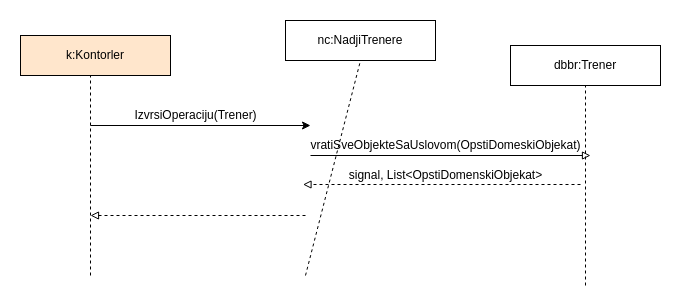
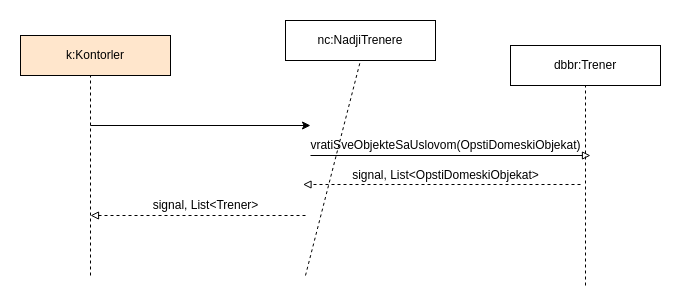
node "IzvrsiOperaciju(Trener)": removed
node "signal, List<OpstiDomenskiObjekat>": label "signal, List<OpstiDomenskiObjekat>" -> "signal, List<OpstiDomeskiObjekat>"
node "signal, List<Trener>": added
